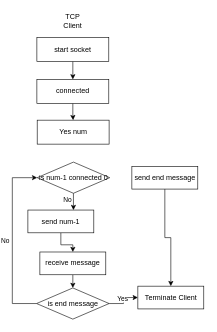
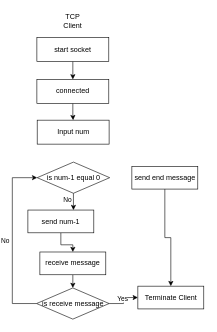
node "Yes num": label "Yes num" -> "Input num"
node "is num-1 connected 0": label "is num-1 connected 0" -> "is num-1 equal 0"
node "is end message": label "is end message" -> "is receive message"
